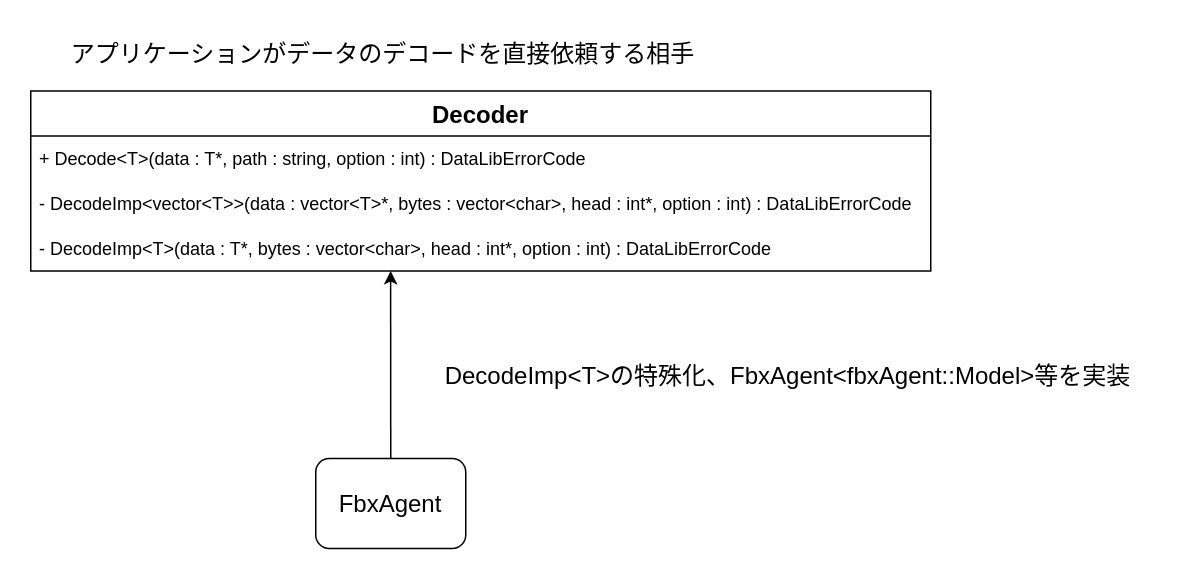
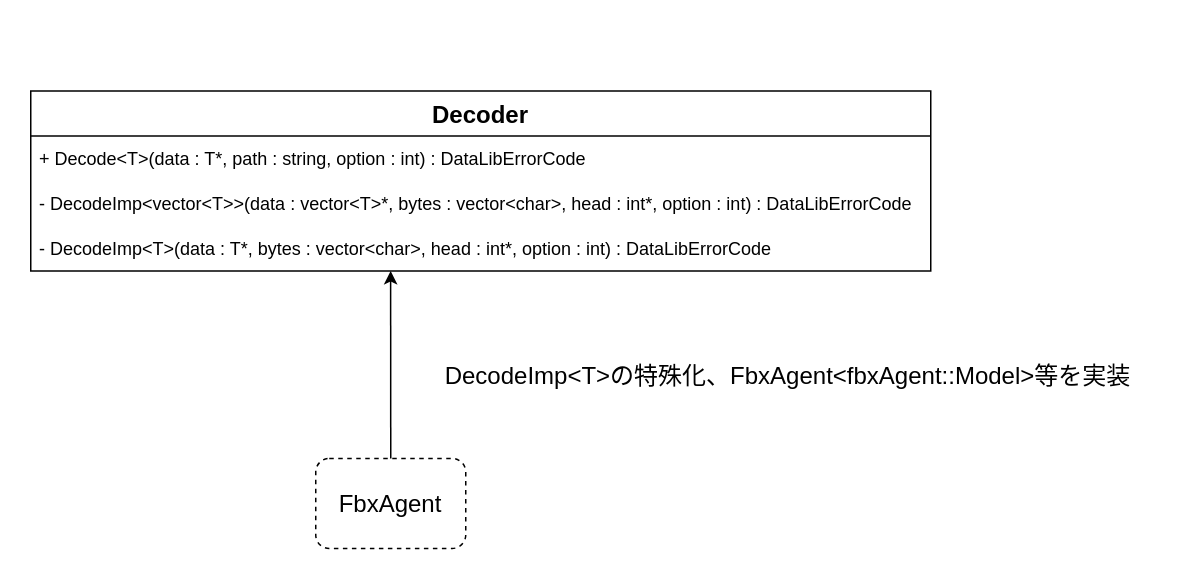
node "アプリケーションがデータのデコードを直接依頼する相手": removed
node "FbxAgent": style solid -> dashed
